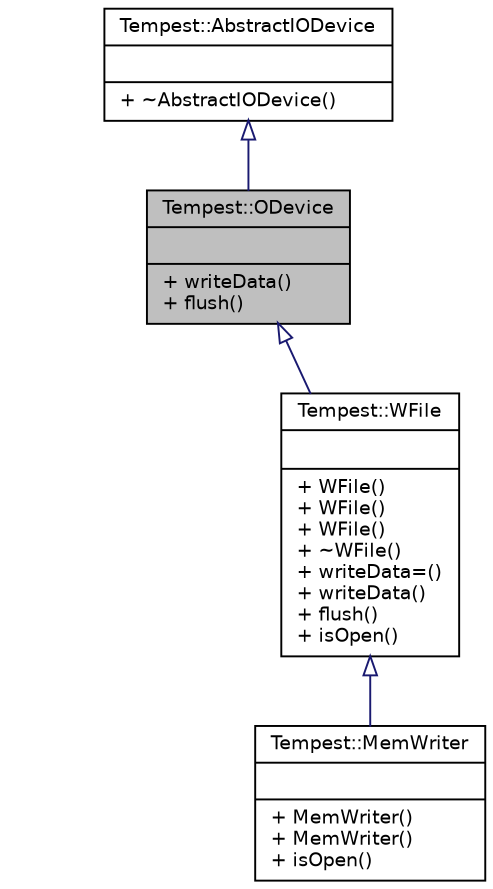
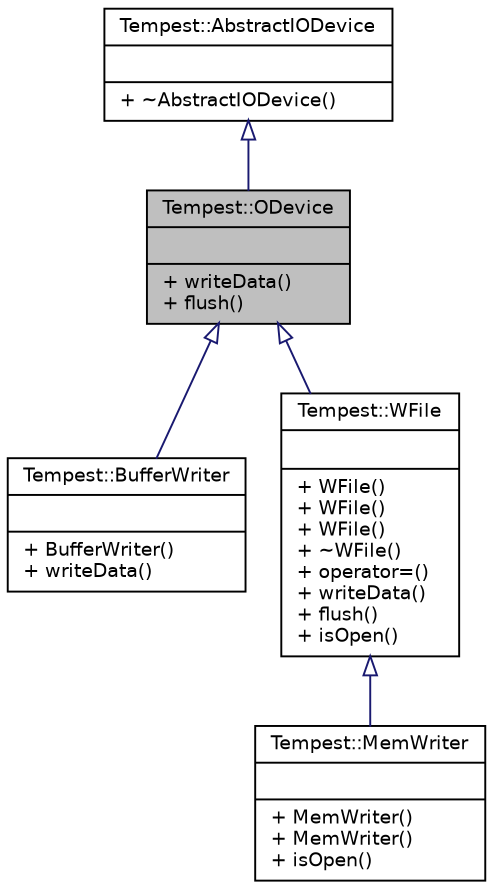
node "Tempest::BufferWriter": added
node "Tempest::WFile": text "+ writeData=()" -> "+ operator=()"
